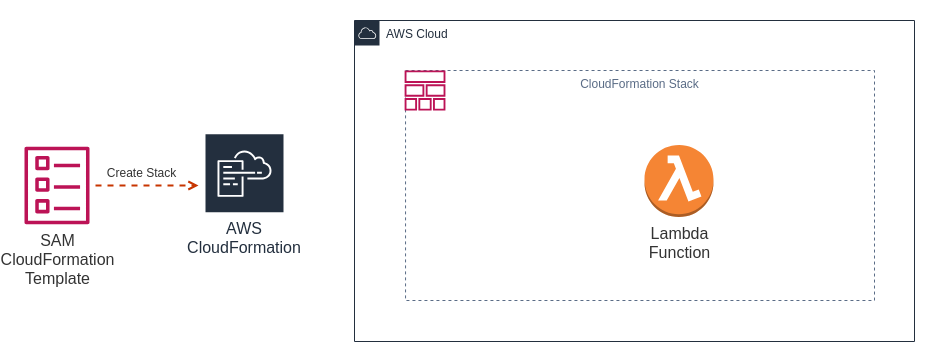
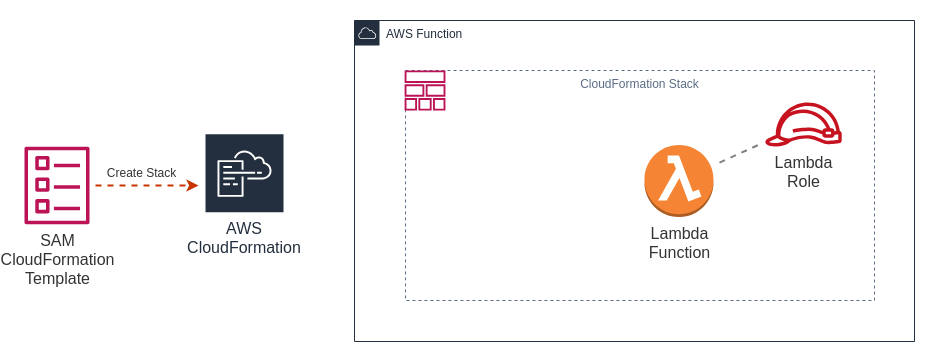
node "AWS Cloud": label "AWS Cloud" -> "AWS Function"
node "LambdaRole": added
edge "LambdaRole" -- "Lambda Function": added
edge "SAMCloudFormationTemplate" -> "AWS CloudFormation": arrowhead open -> classic
